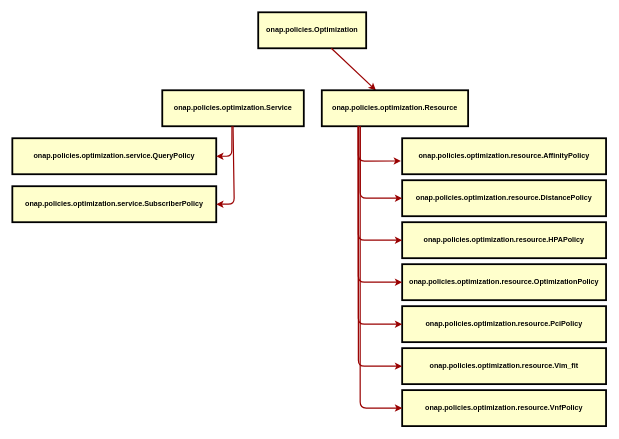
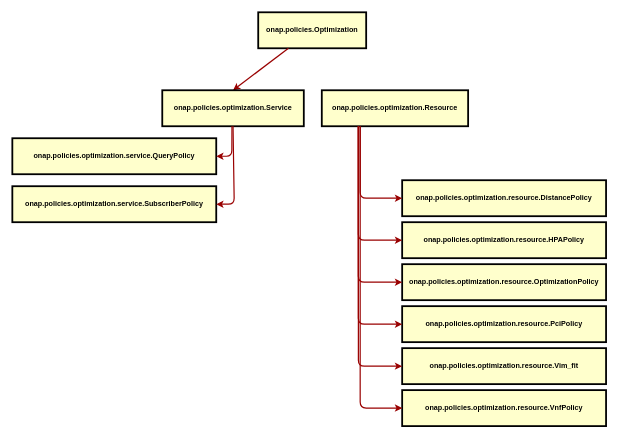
edge "onap.policies.Optimization" -> "onap.policies.optimization.Resource": now "onap.policies.Optimization" -> "onap.policies.optimization.Service"
node "onap.policies.optimization.resource.AffinityPolicy": removed
edge "onap.policies.optimization.Resource" -> "onap.policies.optimization.resource.AffinityPolicy": removed
